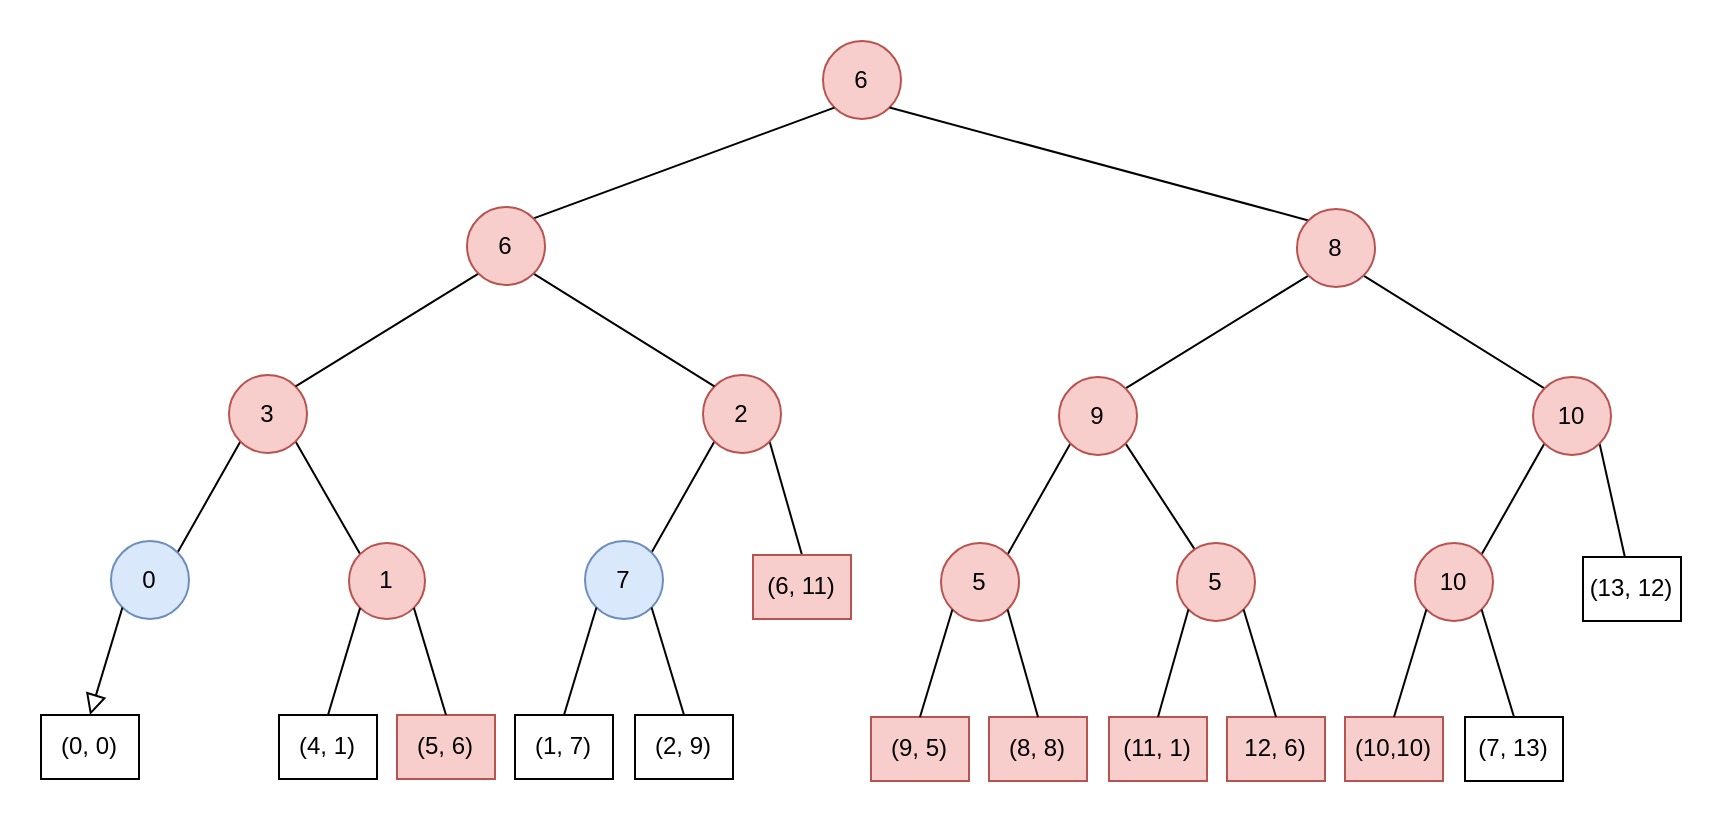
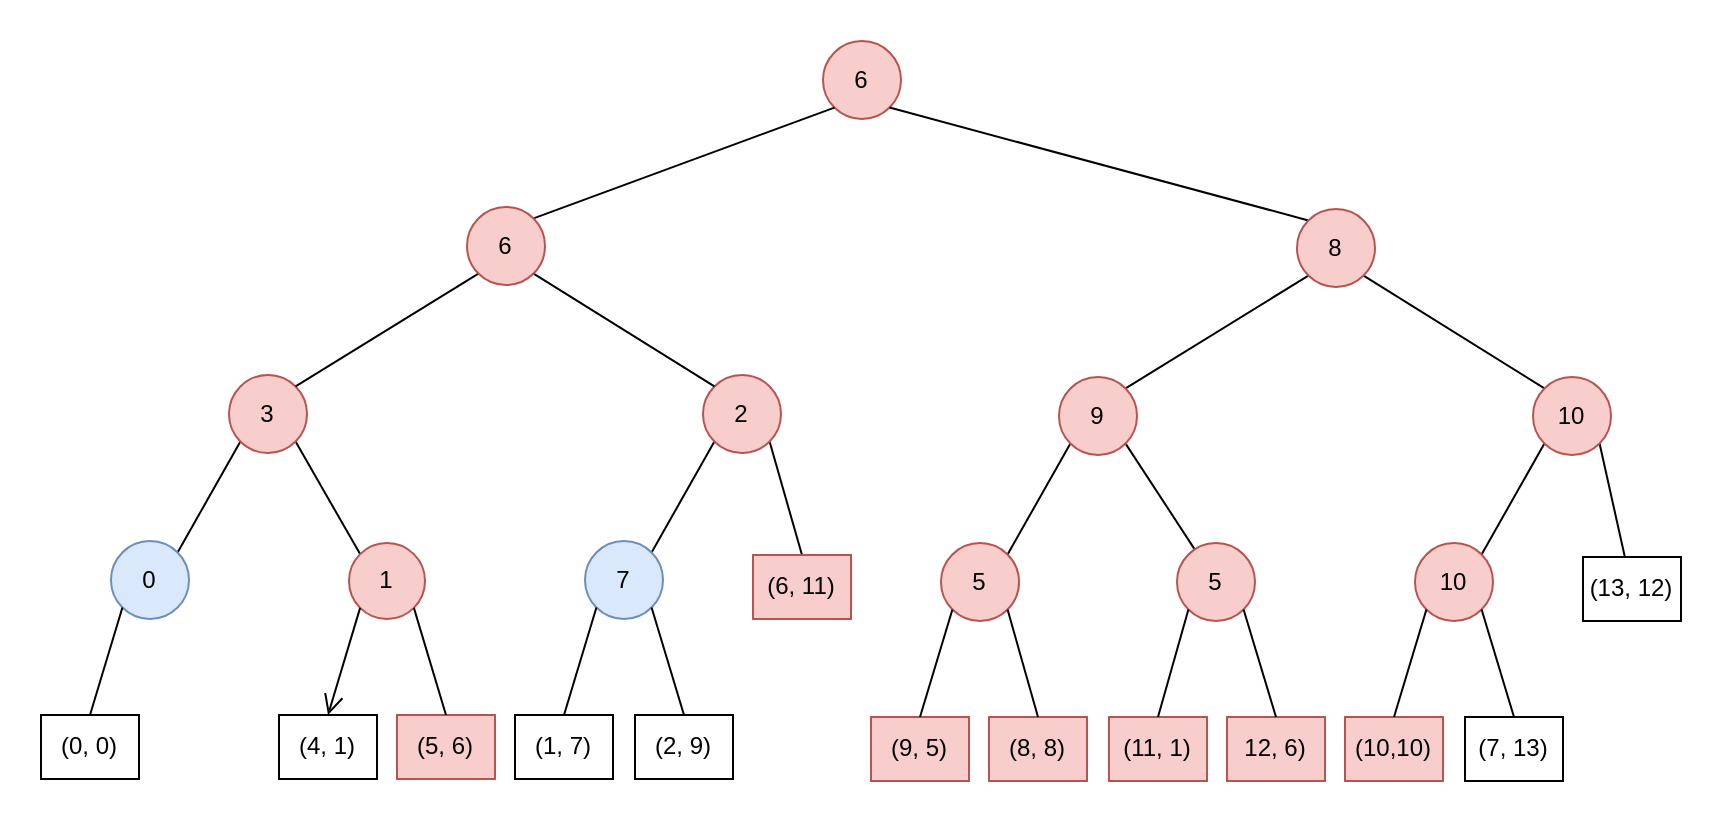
edge "0" -> "(0, 0)": arrowhead block -> none
edge "1" -- "(4, 1)": arrowhead none -> open
